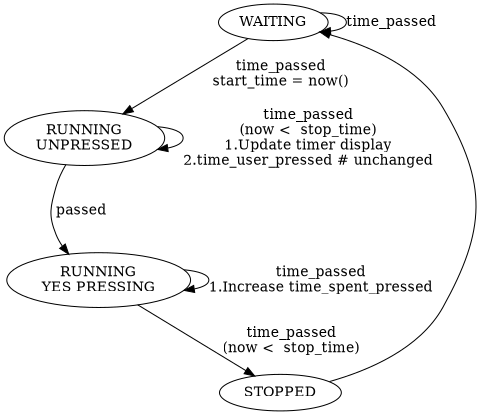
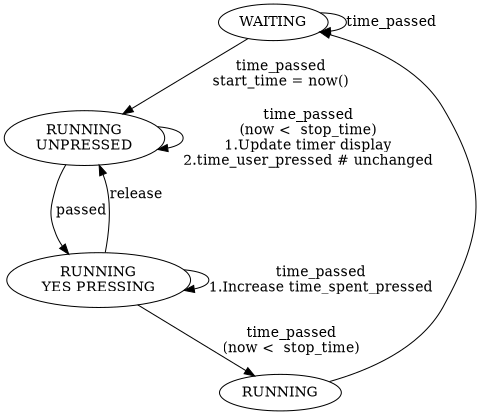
edge "RUNNING YES PRESSING" -> "RUNNING UNPRESSED": added, label "release"
node "STOPPED": label "STOPPED" -> "RUNNING"
